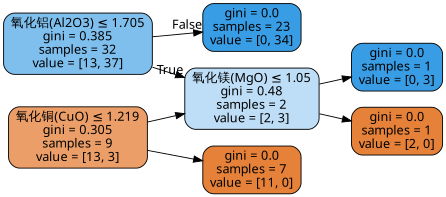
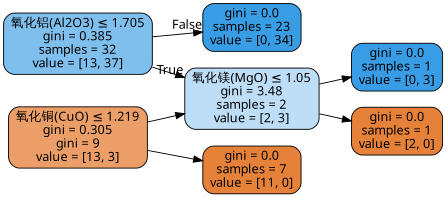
node "氧化镁(MgO) ≤ 1.05": text "gini = 0.48" -> "gini = 3.48"
node "氧化铜(CuO) ≤ 1.219": text "samples = 9" -> "gini = 9"
